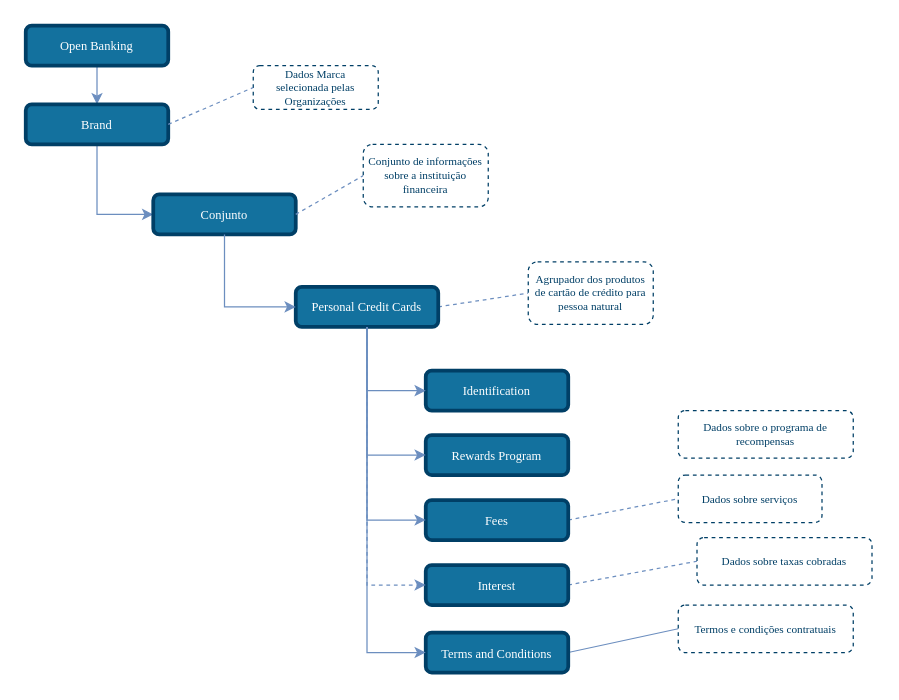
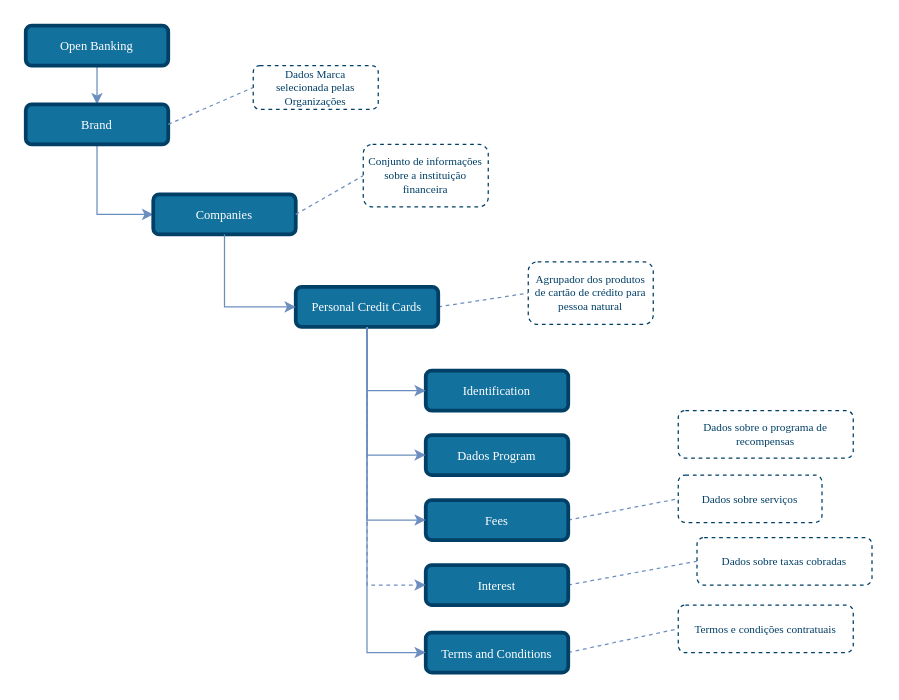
node "Conjunto": label "Conjunto" -> "Companies"
node "Rewards Program": label "Rewards Program" -> "Dados Program"
edge "Termos e condições contratuais" -- "Terms and Conditions": style solid -> dashed
